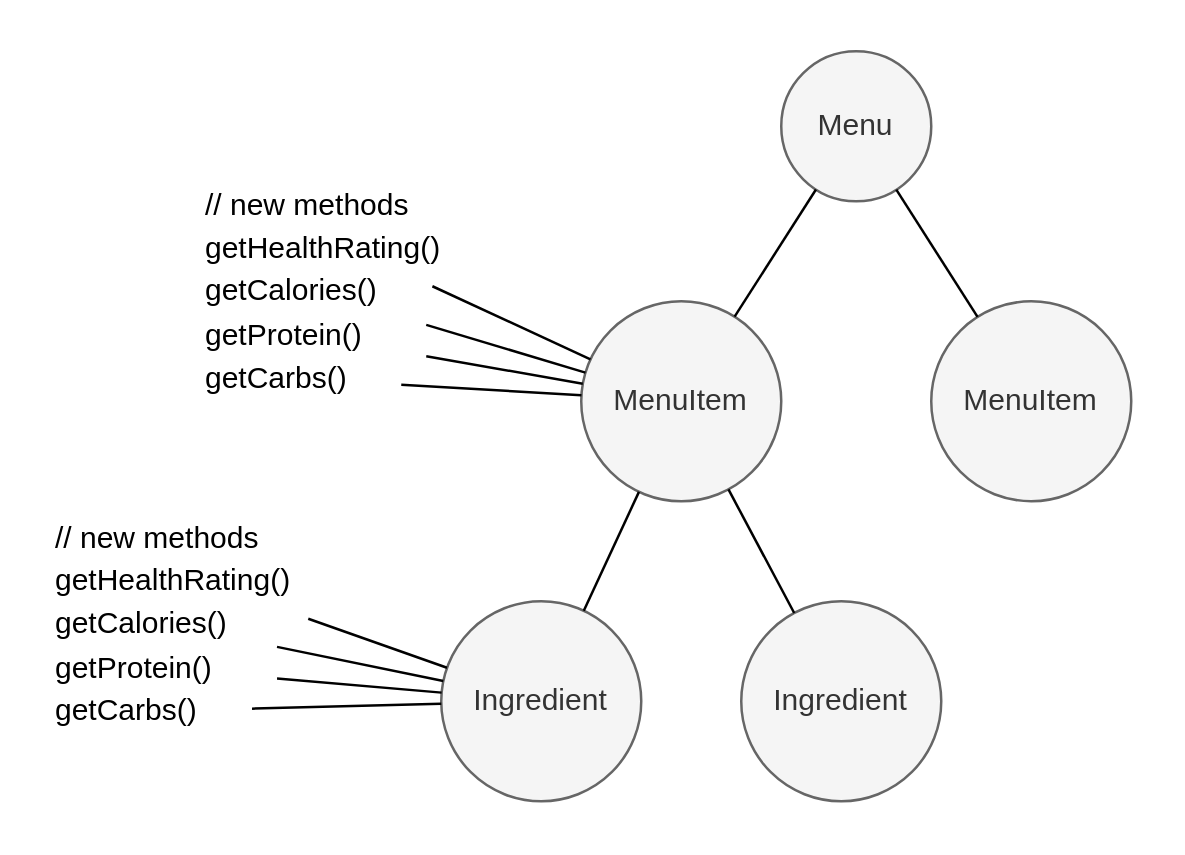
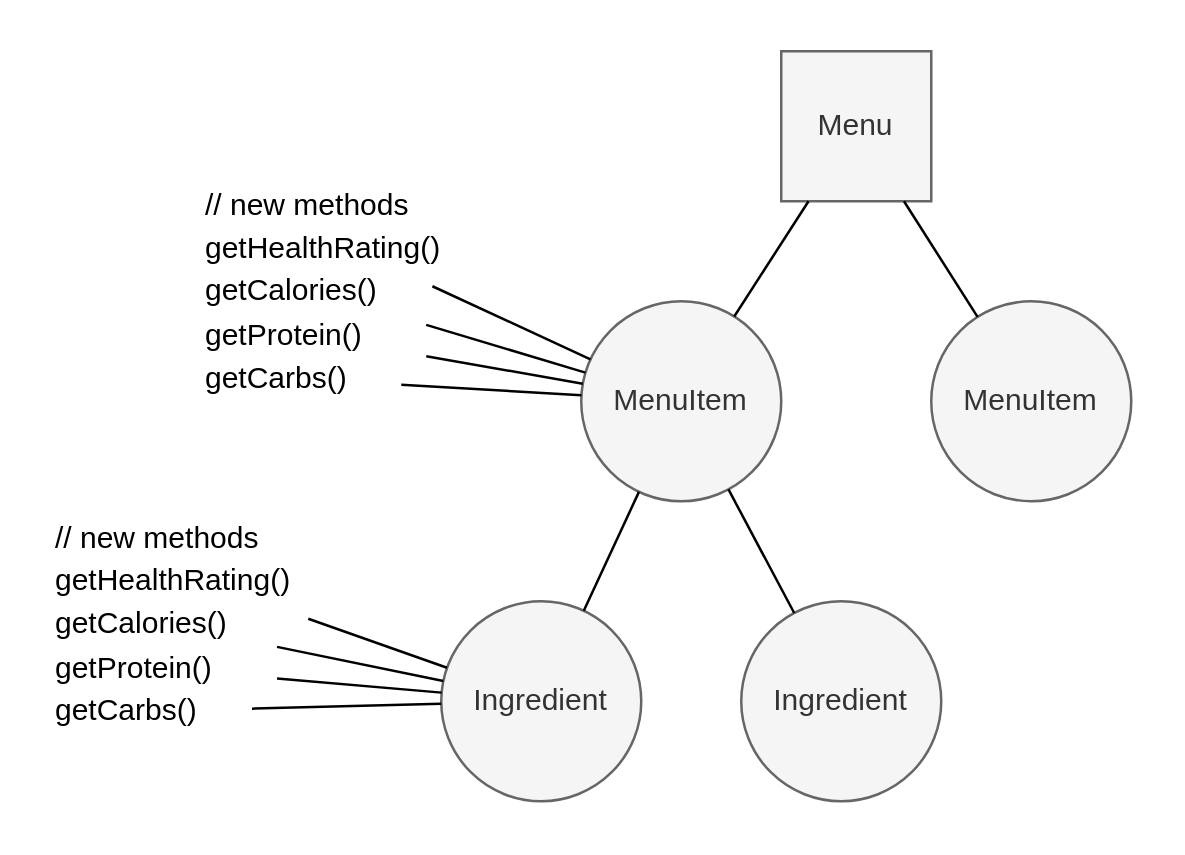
node "Menu": shape ellipse -> rectangle
